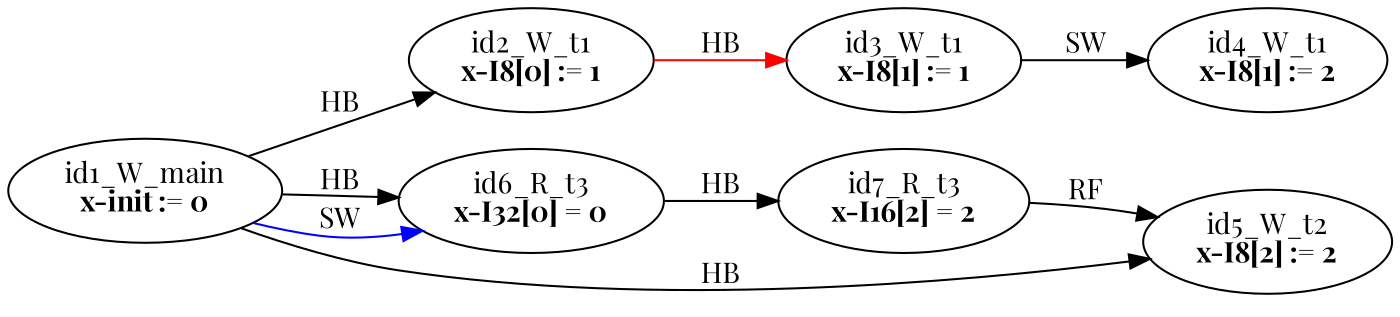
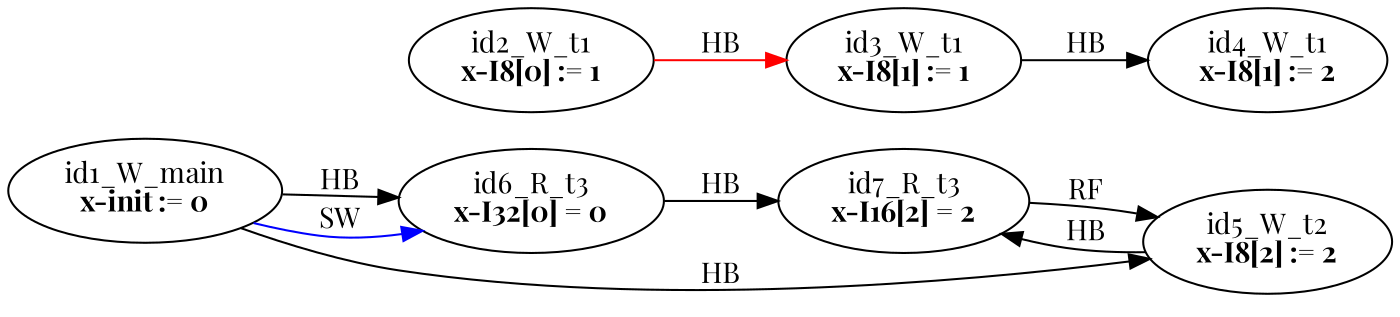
edge "id3_W_t1" -> "id4_W_t1": label "SW" -> "HB"
edge "id1_W_main" -> "id2_W_t1": removed, label "HB"
edge "id5_W_t2" -> "id7_R_t3": added, label "HB"
